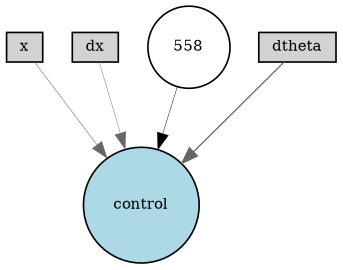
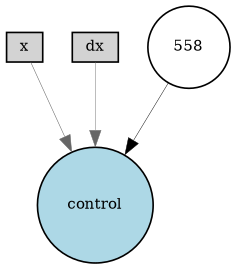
node "dtheta": removed
